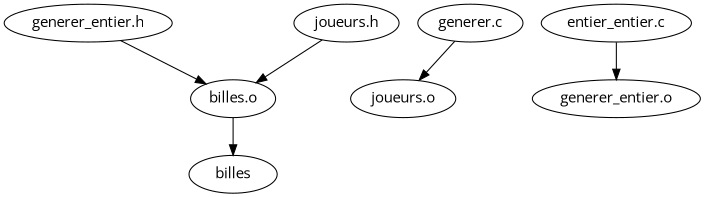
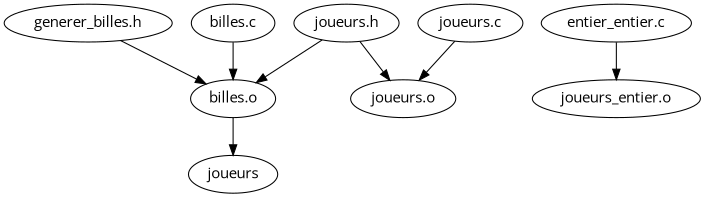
node "generer_entier.h": label "generer_entier.h" -> "generer_billes.h"
node "billes.c": added
node "generer.c": label "generer.c" -> "joueurs.c"
edge "joueurs.h" -> "joueurs.o": added
node "generer_entier.o": label "generer_entier.o" -> "joueurs_entier.o"
node "billes": label "billes" -> "joueurs"
